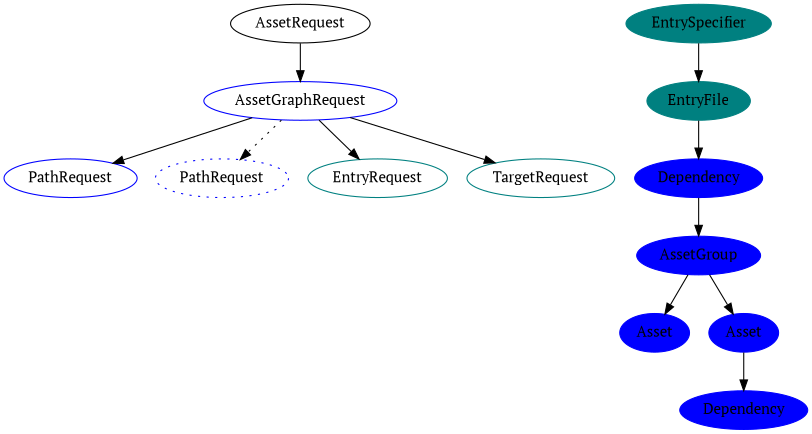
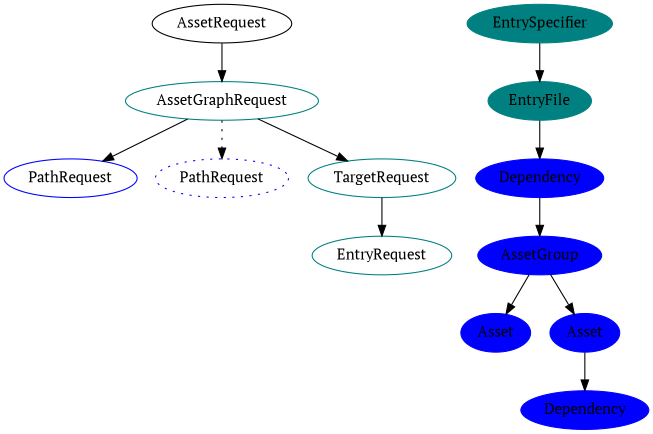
node "AssetGraphRequest": color blue -> teal
edge "AssetGraphRequest" -> "EntryRequest": now "TargetRequest" -> "EntryRequest"
